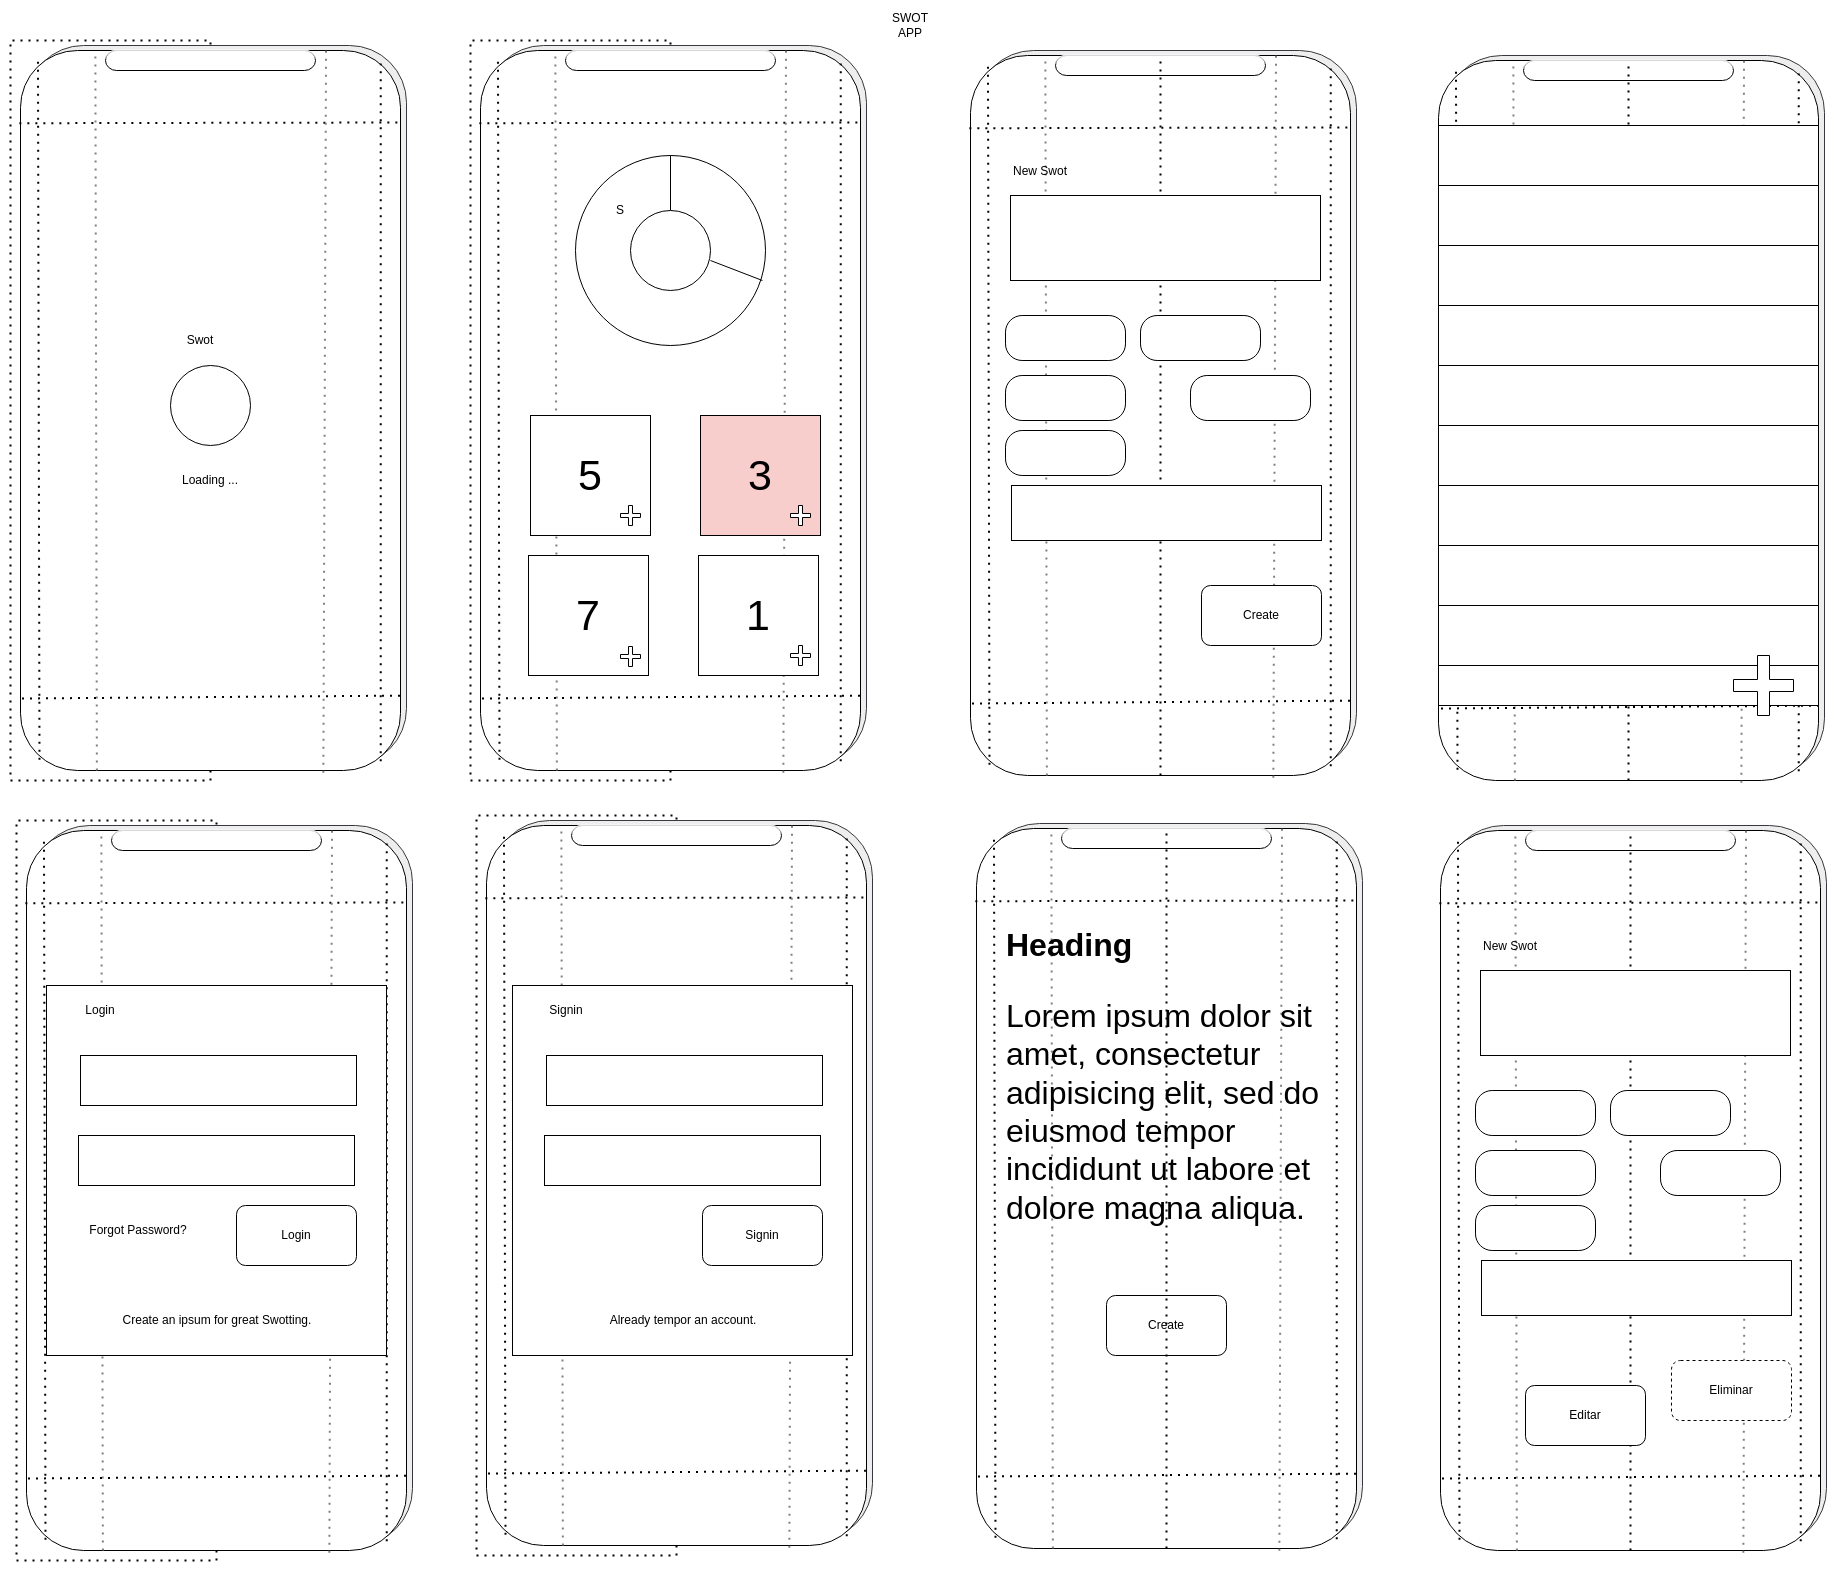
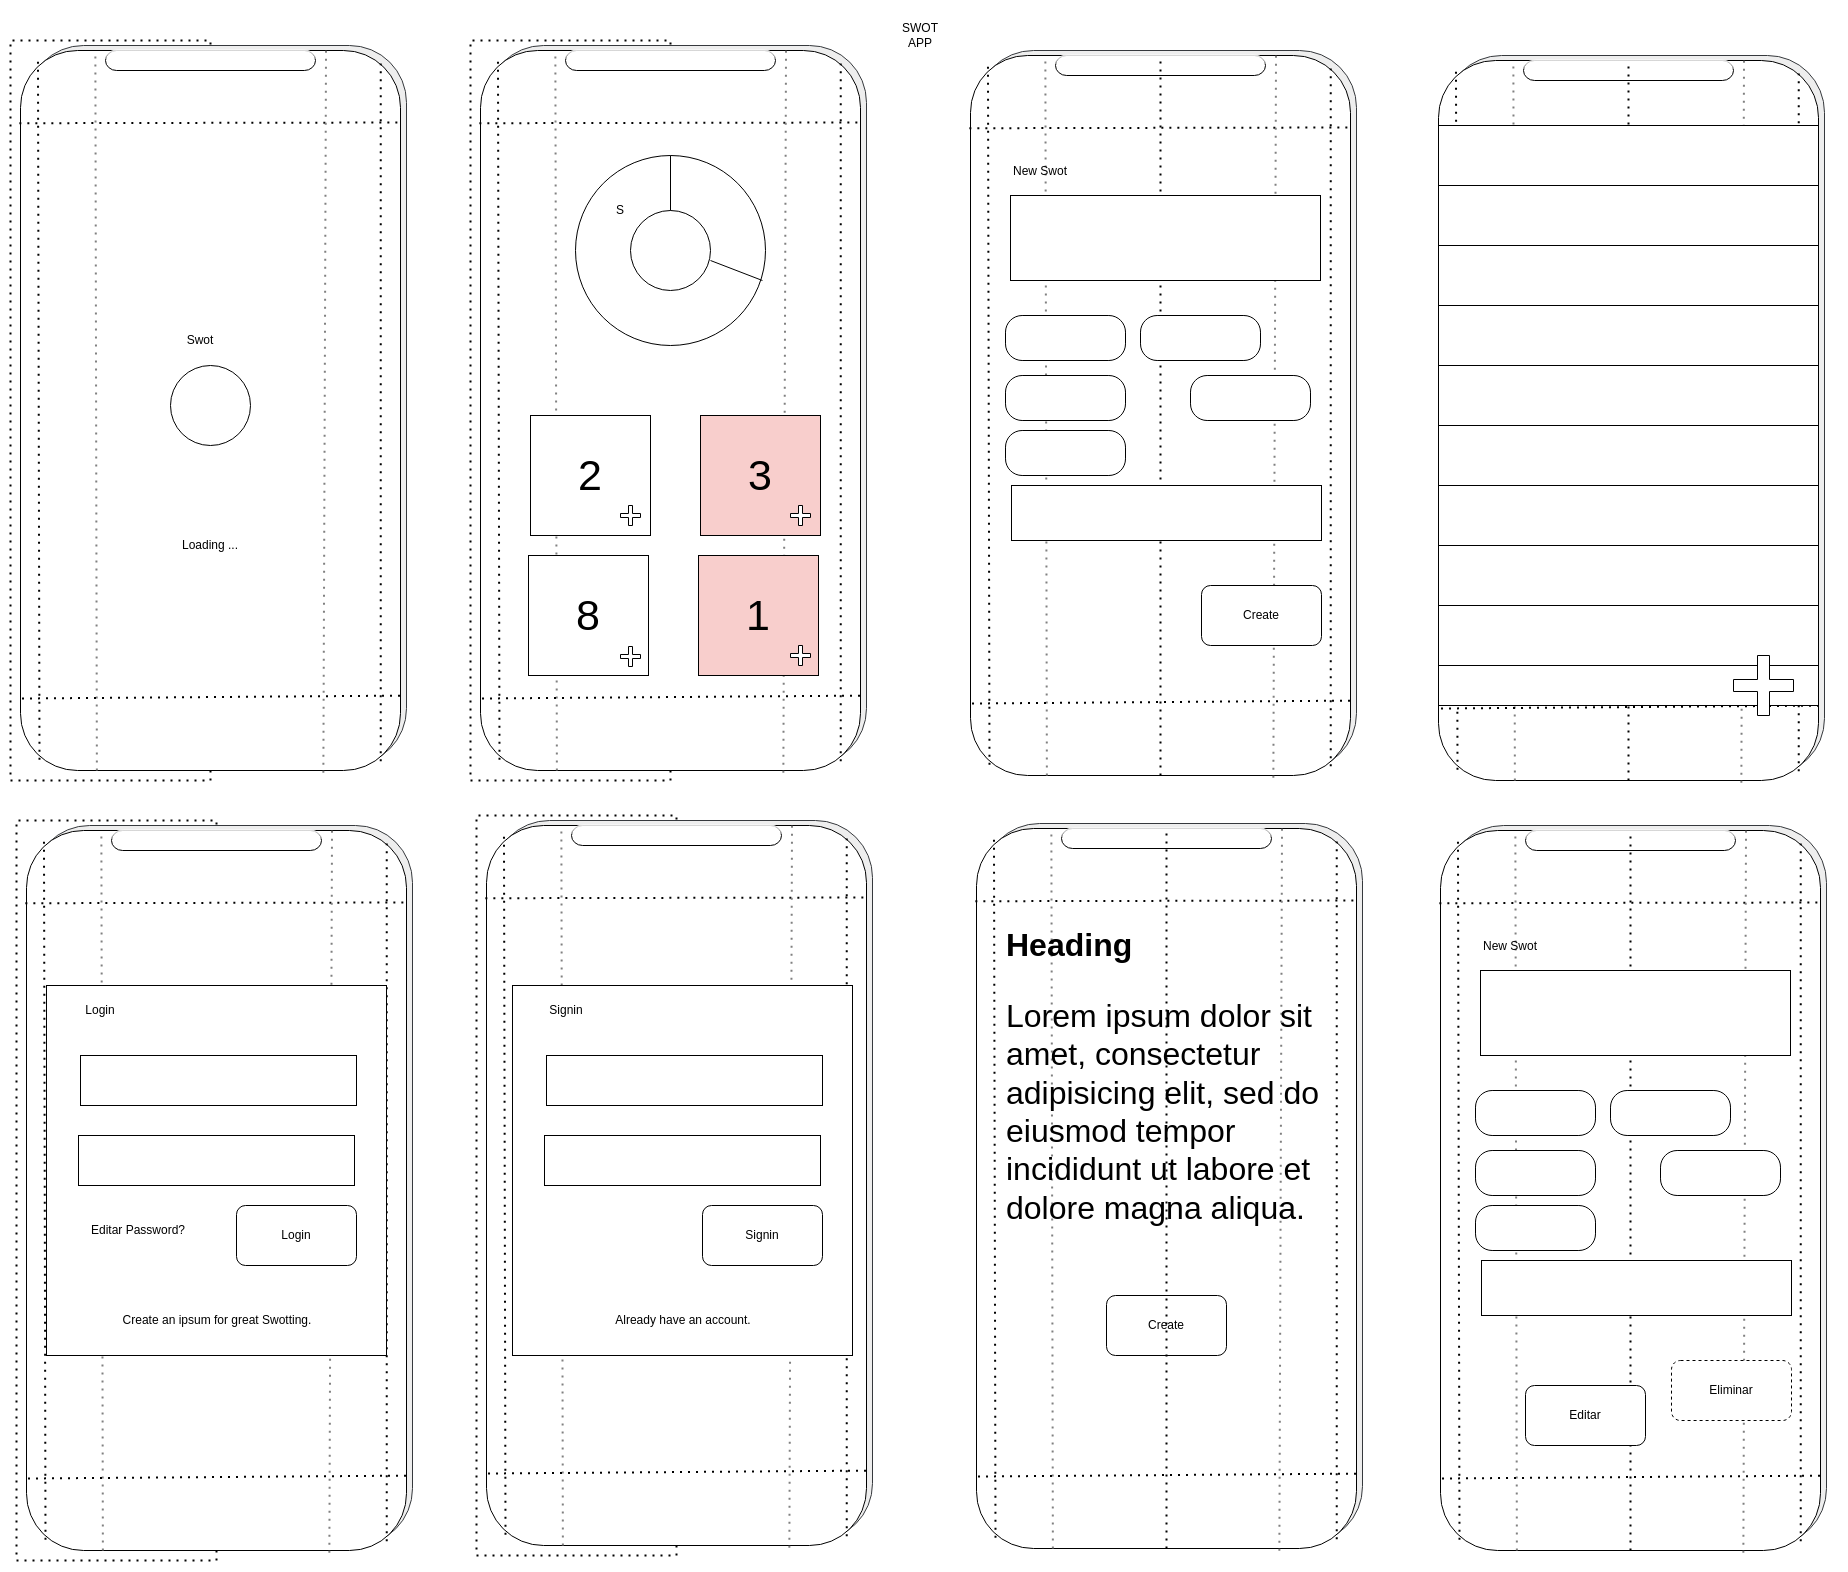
node "SWOT APP": moved (911, 26) -> (921, 36)
node "5": label "5" -> "2"
node "Loading ...": moved (211, 481) -> (211, 546)
node "7": label "7" -> "8"
node "1": fillcolor #ffffff -> #f8cecc
node "Forgot Password?": label "Forgot Password?" -> "Editar Password?"
node "Already tempor an account.": label "Already tempor an account." -> "Already have an account."
